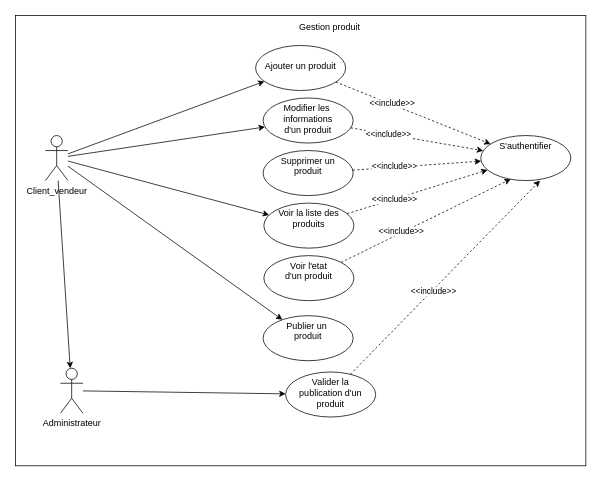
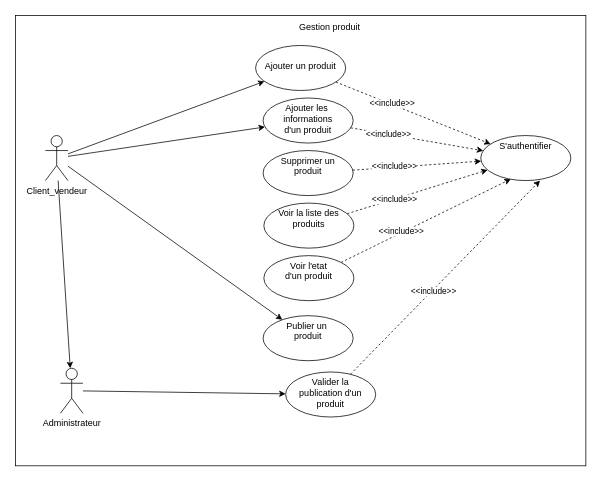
node "Modifier les informations d'un produit": label "Modifier les informations d'un produit" -> "Ajouter les informations d'un produit"
edge "Client_vendeur" -> "Voir la liste des produits": removed
